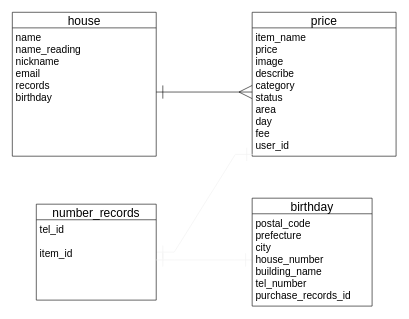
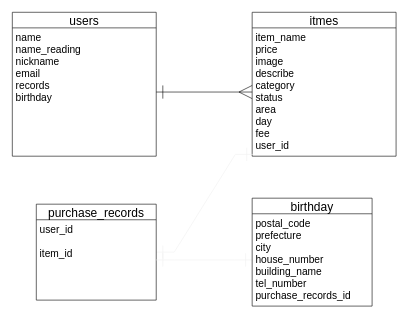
node "house": label "house" -> "users"
node "price": label "price" -> "itmes"
node "number_records": label "number_records" -> "purchase_records"
node "tel_id item_id": label "tel_id item_id" -> "user_id item_id"
